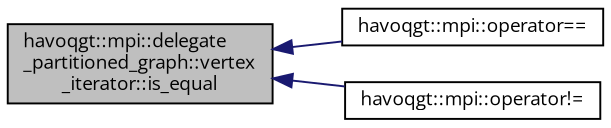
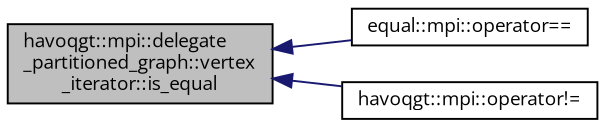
node "havoqgt::mpi::operator==": label "havoqgt::mpi::operator==" -> "equal::mpi::operator=="
